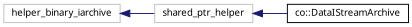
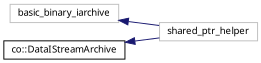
node "helper_binary_iarchive": label "helper_binary_iarchive" -> "basic_binary_iarchive"
edge "co::DataIStreamArchive" -> "shared_ptr_helper": reversed
